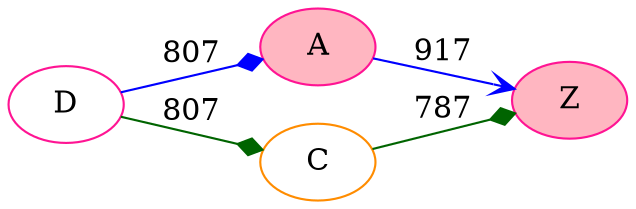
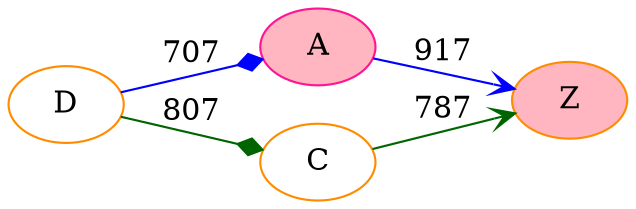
edge "D" -> "A": label "807" -> "707"
node "Z": color deeppink -> darkorange
node "D": color deeppink -> darkorange
edge "C" -> "Z": arrowhead diamond -> vee
